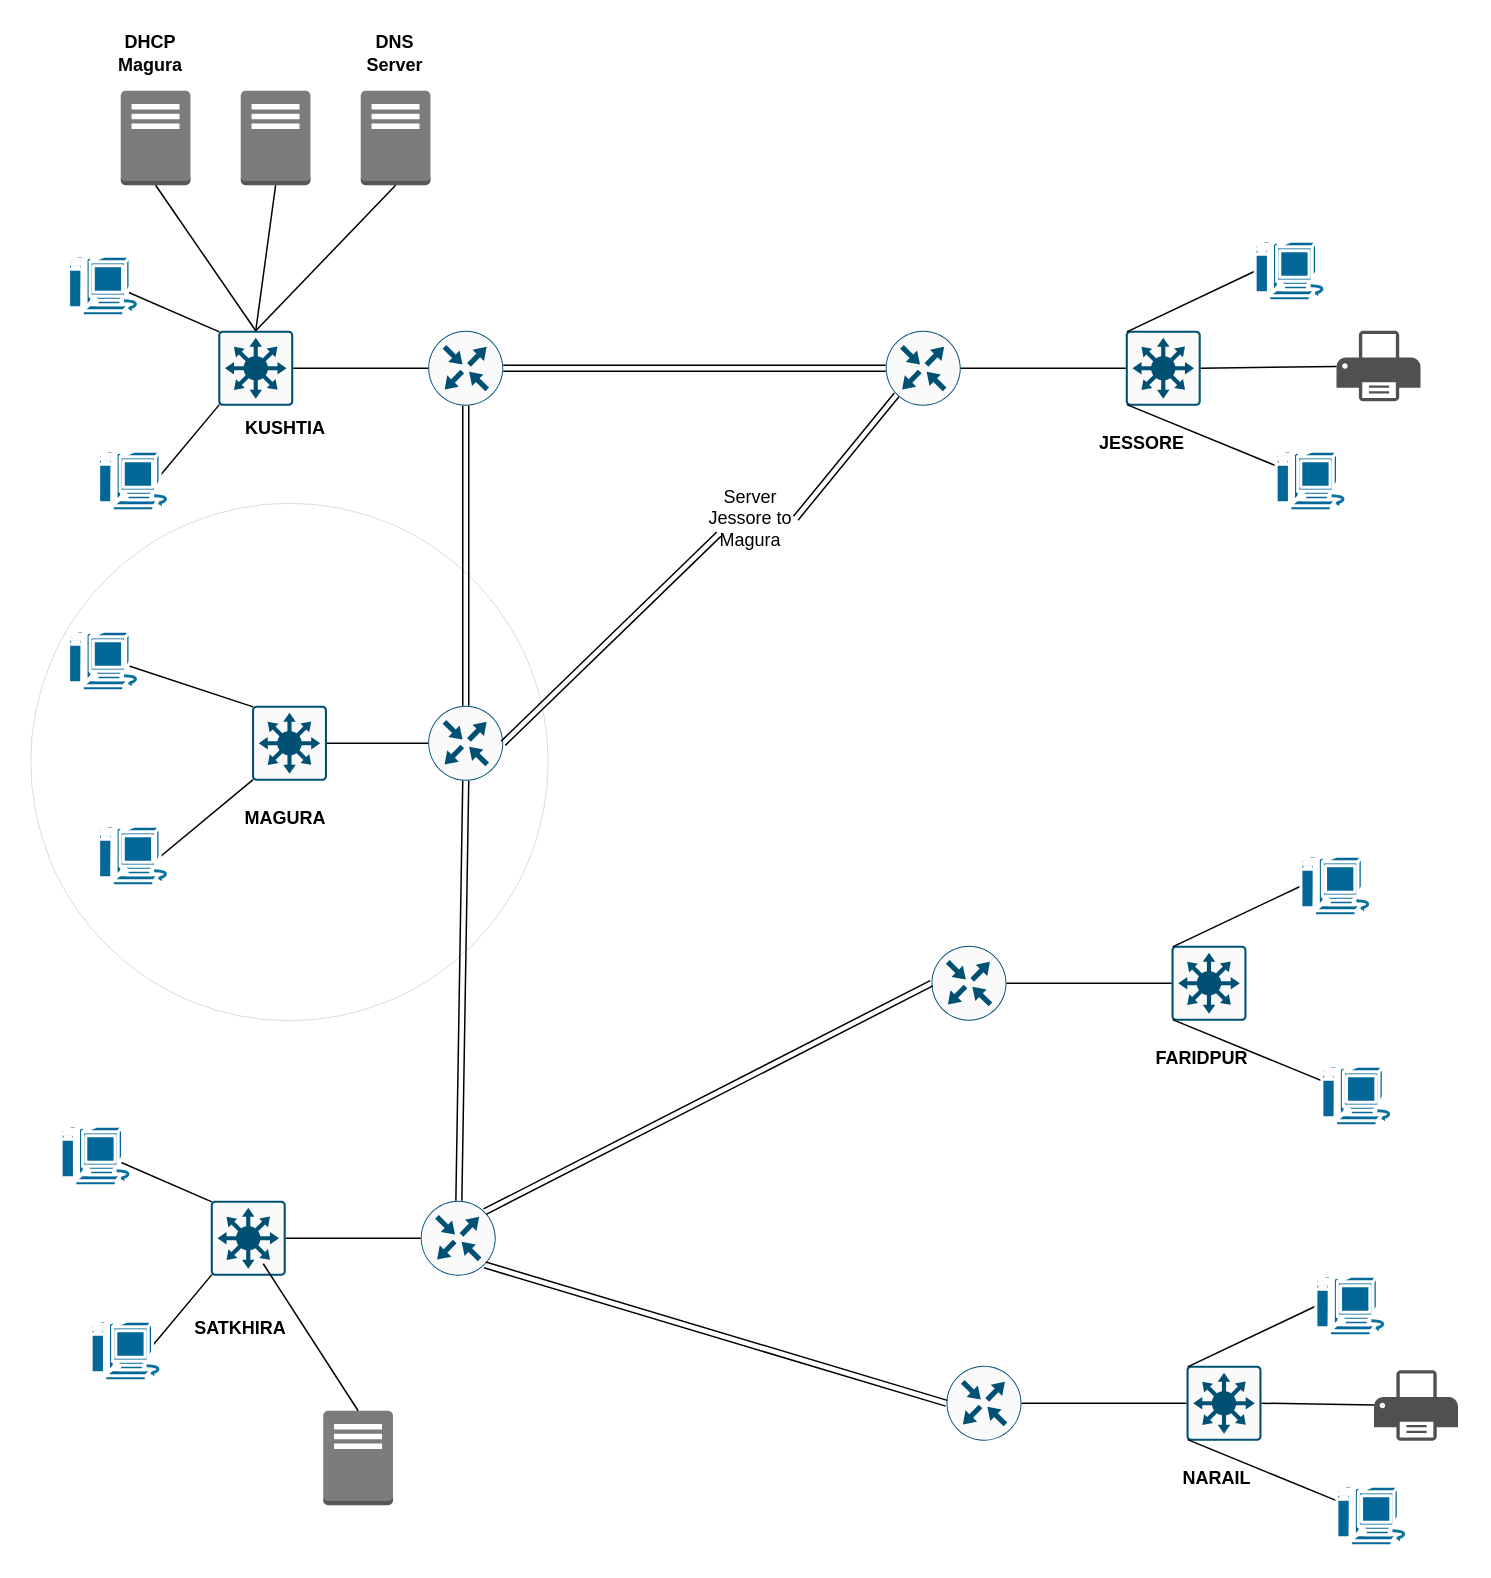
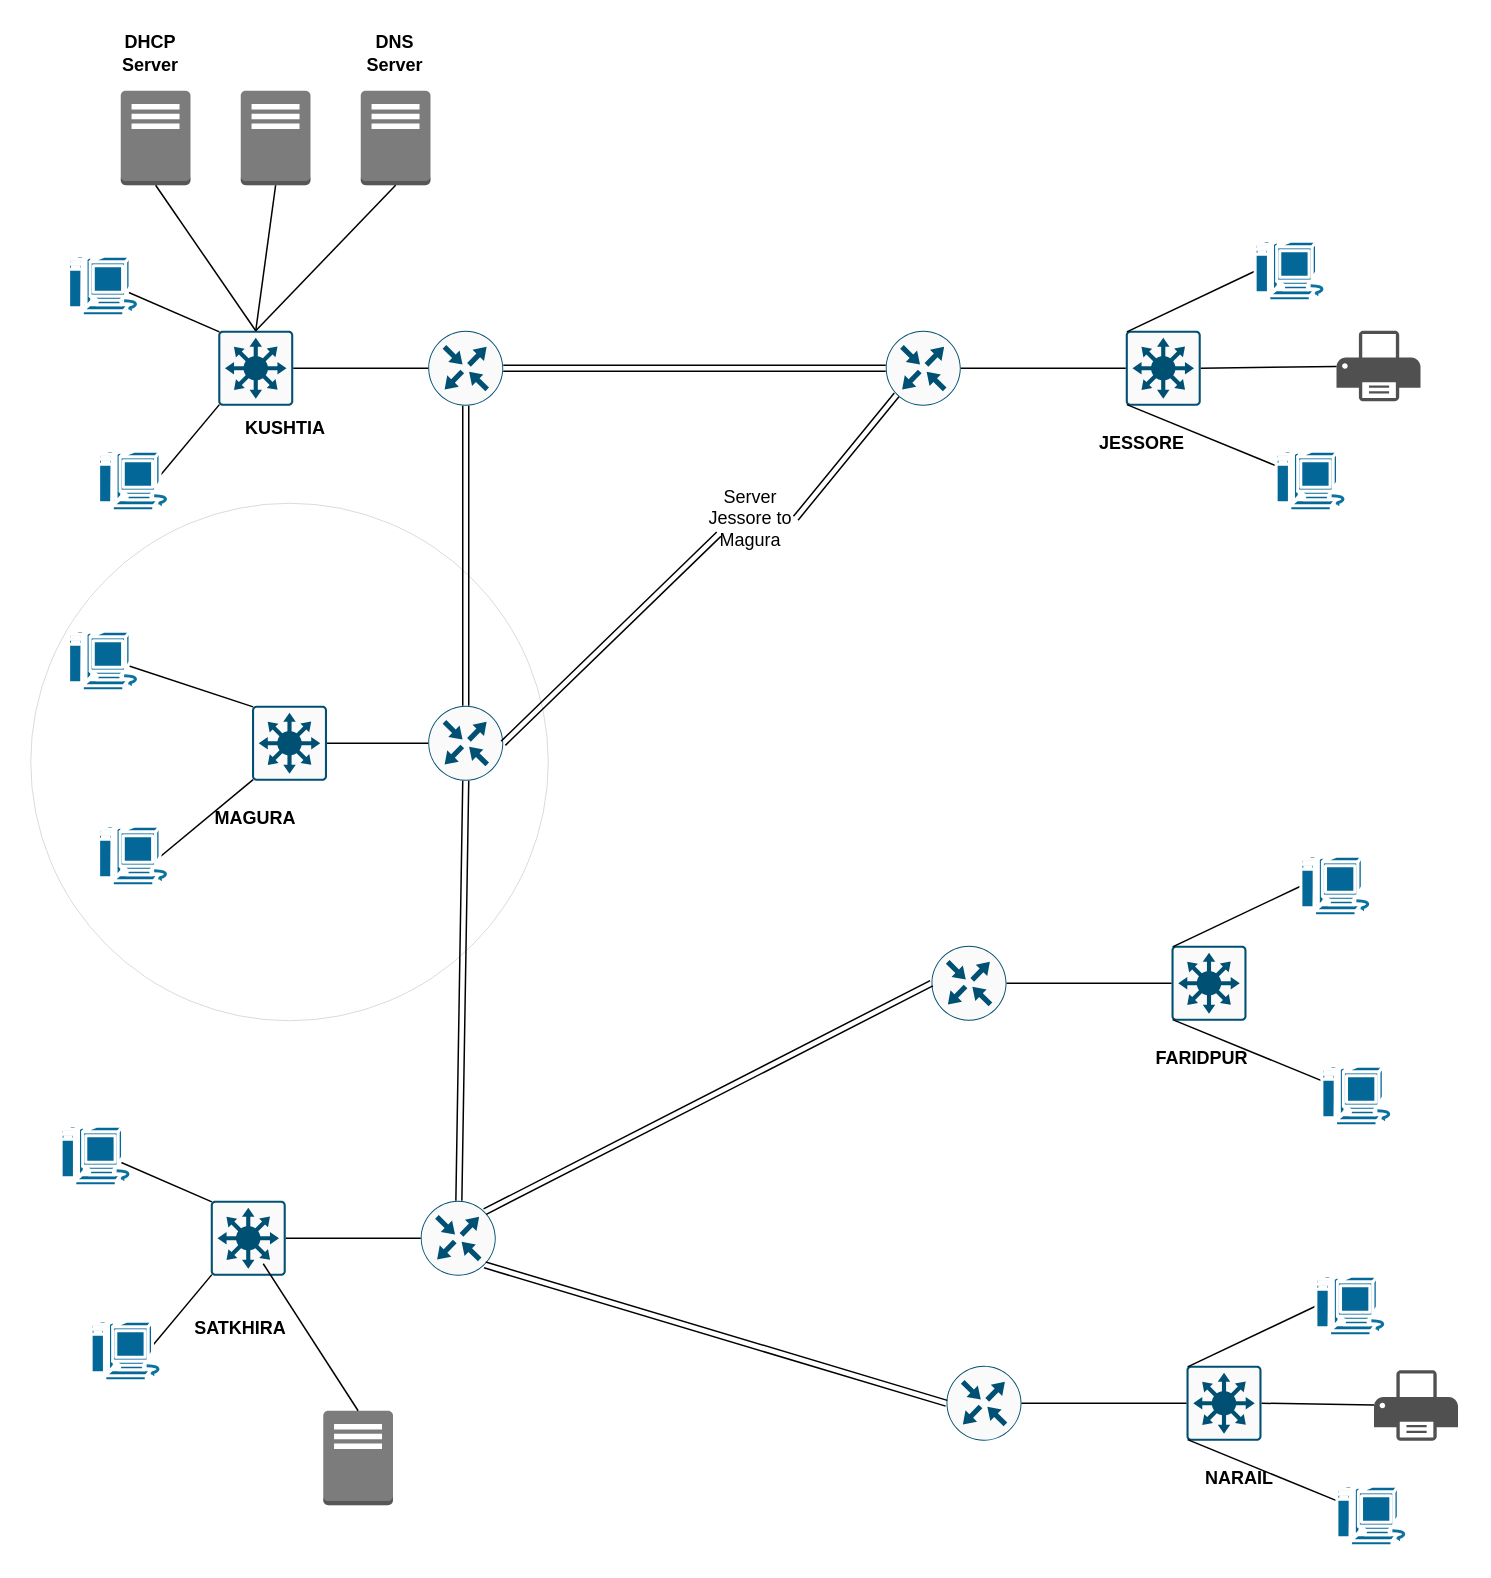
node "DHCP Magura": label "DHCP Magura" -> "DHCP Server"
node "MAGURA": moved (286, 818) -> (256, 818)
node "NARAIL": moved (1217, 1478) -> (1239, 1478)
